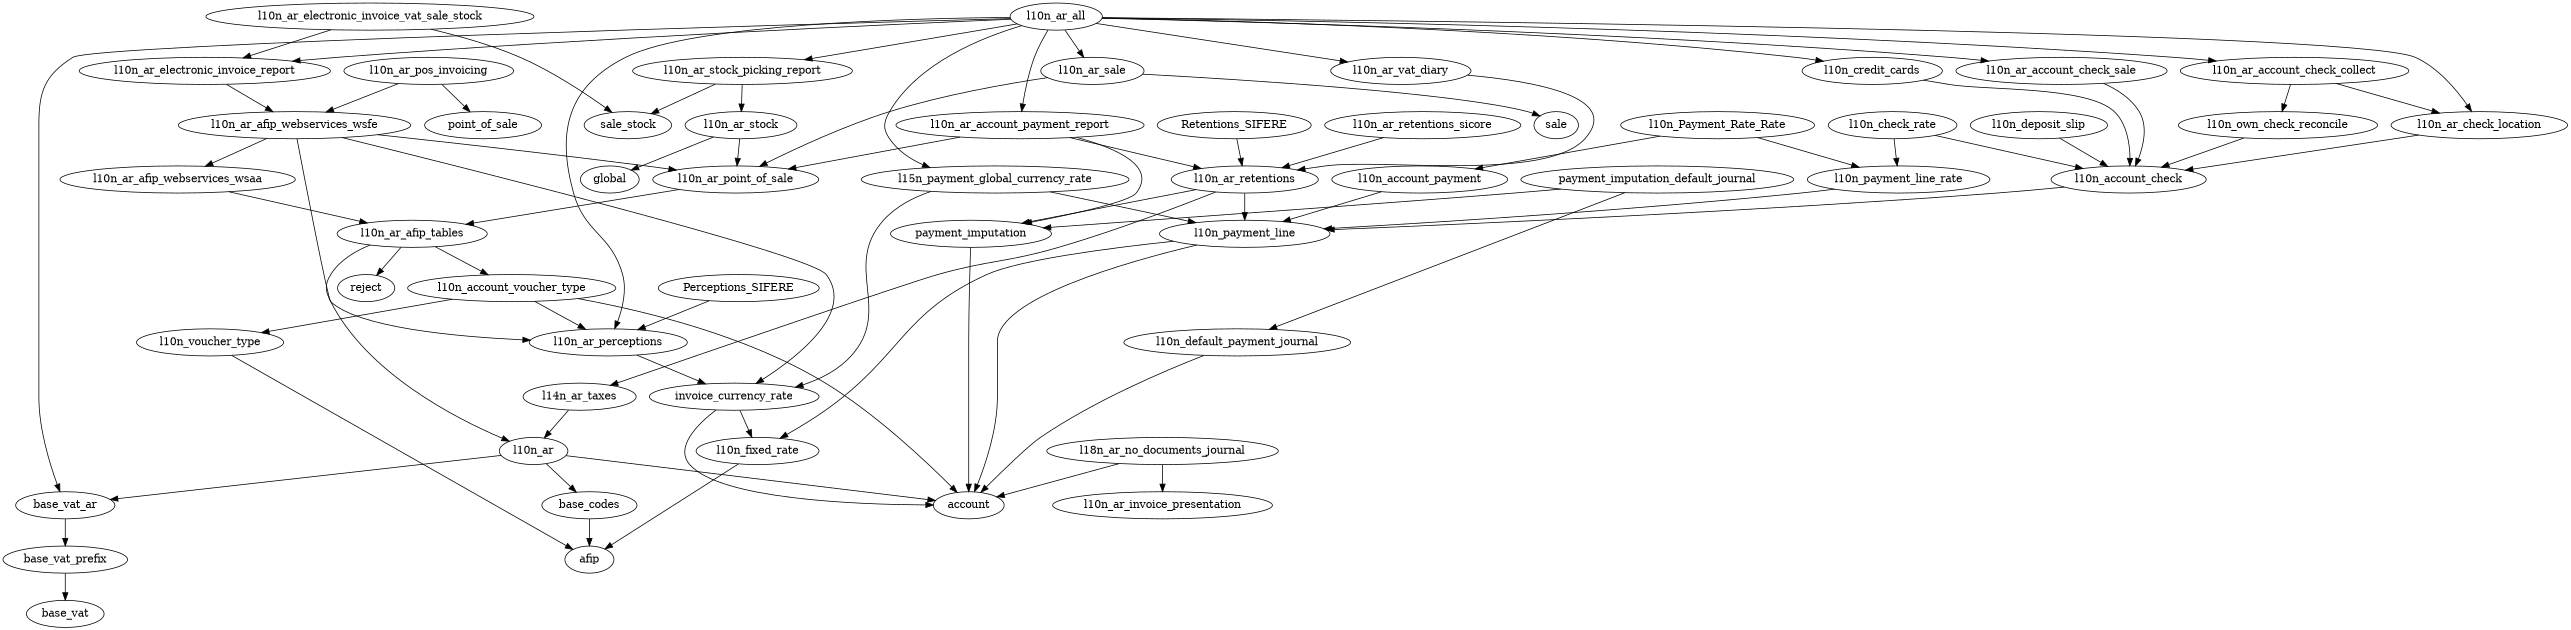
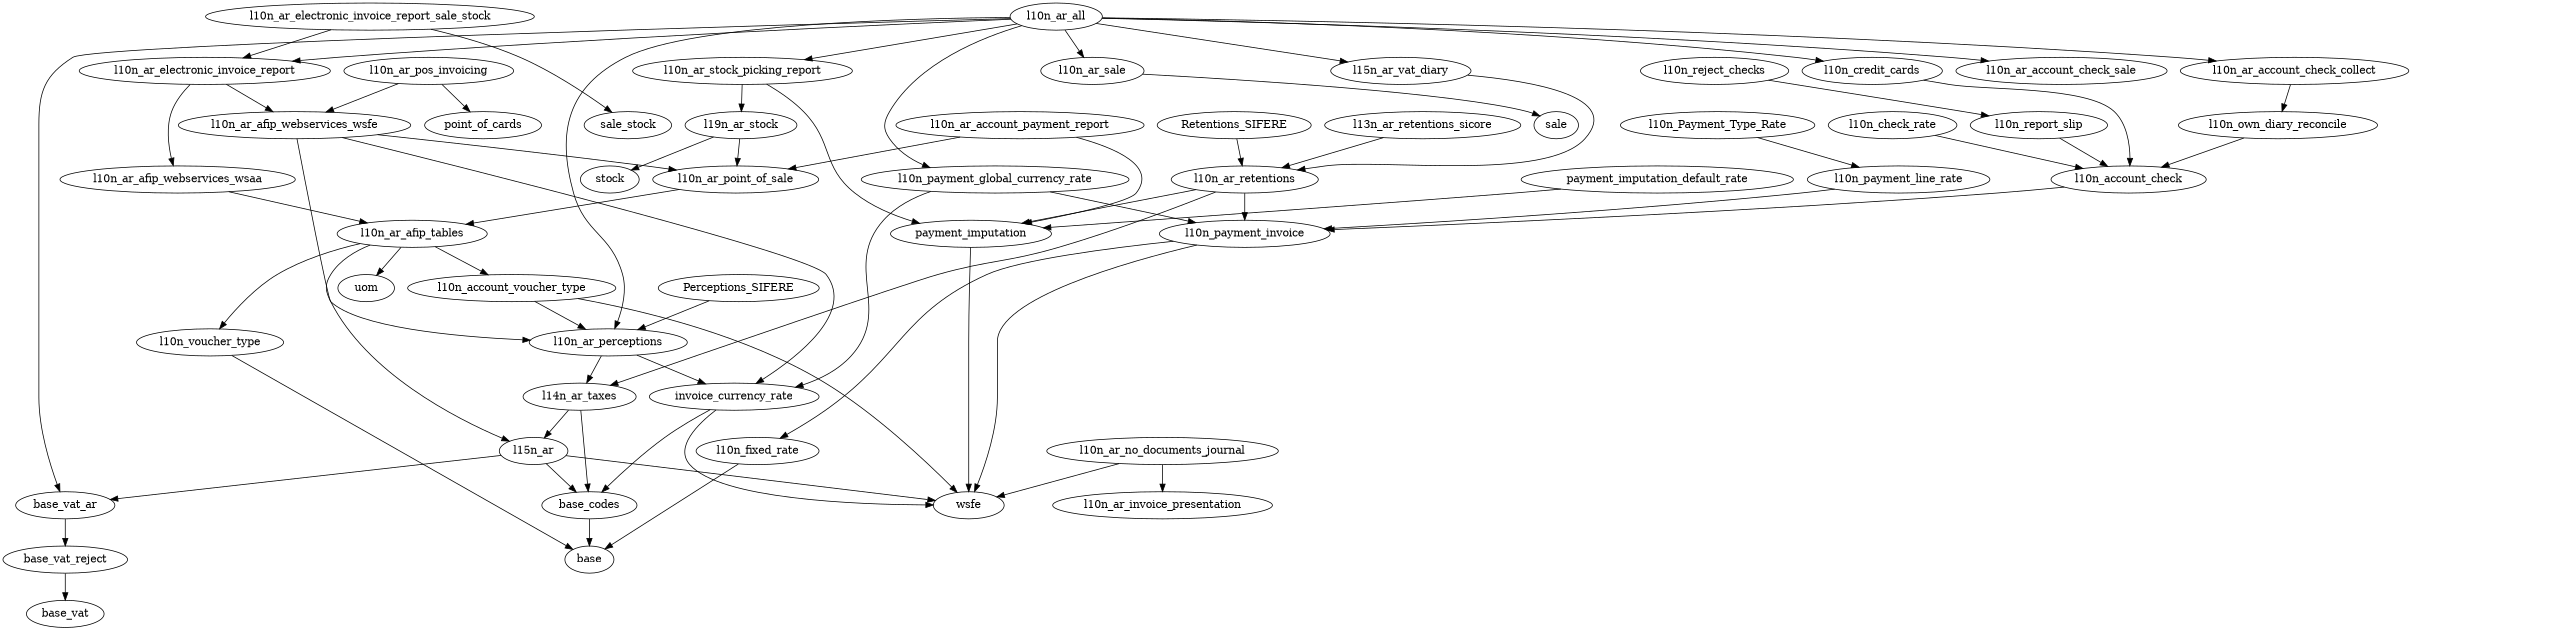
node "l10n_ar_electronic_invoice_vat_sale_stock": label "l10n_ar_electronic_invoice_vat_sale_stock" -> "l10n_ar_electronic_invoice_report_sale_stock"
edge "l10n_ar_all" -> "l10n_ar_account_payment_report": removed
node "l10n_ar_vat_diary": label "l10n_ar_vat_diary" -> "l15n_ar_vat_diary"
node "l10n_reject_checks": added
edge "l10n_ar_stock_picking_report" -> "sale_stock": now "l10n_ar_stock_picking_report" -> "payment_imputation"
edge "l10n_ar_sale" -> "l10n_ar_point_of_sale": removed
edge "l10n_ar_account_check_sale" -> "l10n_account_check": removed
node "point_of_sale": label "point_of_sale" -> "point_of_cards"
node "l10n_ar_stock": label "l10n_ar_stock" -> "l19n_ar_stock"
node "l10n_ar_retentions_sicore": label "l10n_ar_retentions_sicore" -> "l13n_ar_retentions_sicore"
node "l10n_Payment_Rate_Rate": label "l10n_Payment_Rate_Rate" -> "l10n_Payment_Type_Rate"
node "l10n_deposit_slip": label "l10n_deposit_slip" -> "l10n_report_slip"
node "l10n_own_check_reconcile": label "l10n_own_check_reconcile" -> "l10n_own_diary_reconcile"
node "l10n_ar_check_location": removed
edge "l10n_check_rate" -> "l10n_payment_line_rate": removed
edge "l10n_ar_afip_webservices_wsfe" -> "l10n_ar_afip_webservices_wsaa": now "l10n_ar_electronic_invoice_report" -> "l10n_ar_afip_webservices_wsaa"
edge "l10n_ar_account_payment_report" -> "l10n_ar_retentions": removed
node "global": label "global" -> "stock"
node "l15n_payment_global_currency_rate": label "l15n_payment_global_currency_rate" -> "l10n_payment_global_currency_rate"
node "l10n_account_payment": removed
node "payment_imputation_default_journal": label "payment_imputation_default_journal" -> "payment_imputation_default_rate"
node "l10n_payment_line": label "l10n_payment_line" -> "l10n_payment_invoice"
node "reject": label "reject" -> "uom"
edge "l10n_account_voucher_type" -> "l10n_voucher_type": now "l10n_ar_afip_tables" -> "l10n_voucher_type"
node "l10n_default_payment_journal": removed
edge "l10n_ar_perceptions" -> "l14n_ar_taxes": added
edge "invoice_currency_rate" -> "l10n_fixed_rate": now "invoice_currency_rate" -> "base_codes"
edge "l14n_ar_taxes" -> "base_codes": added
node "l10n_ar": label "l10n_ar" -> "l15n_ar"
node "l18n_ar_no_documents_journal": label "l18n_ar_no_documents_journal" -> "l10n_ar_no_documents_journal"
node "account": label "account" -> "wsfe"
node "base_vat_prefix": label "base_vat_prefix" -> "base_vat_reject"
node "afip": label "afip" -> "base"
